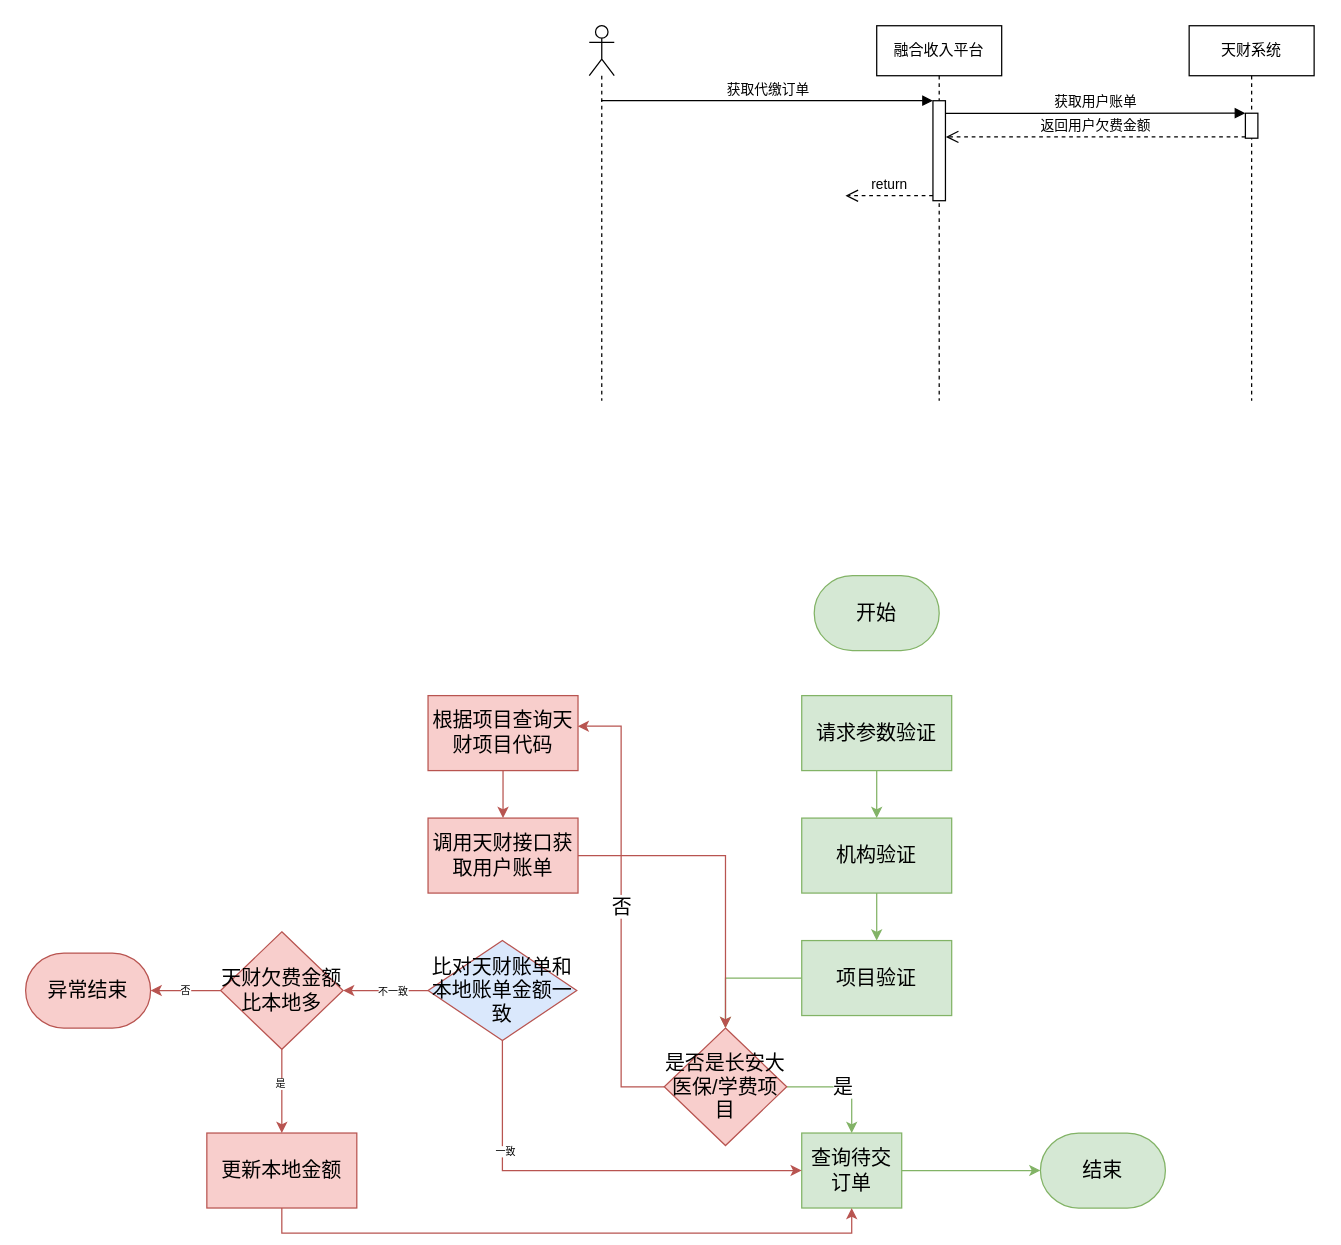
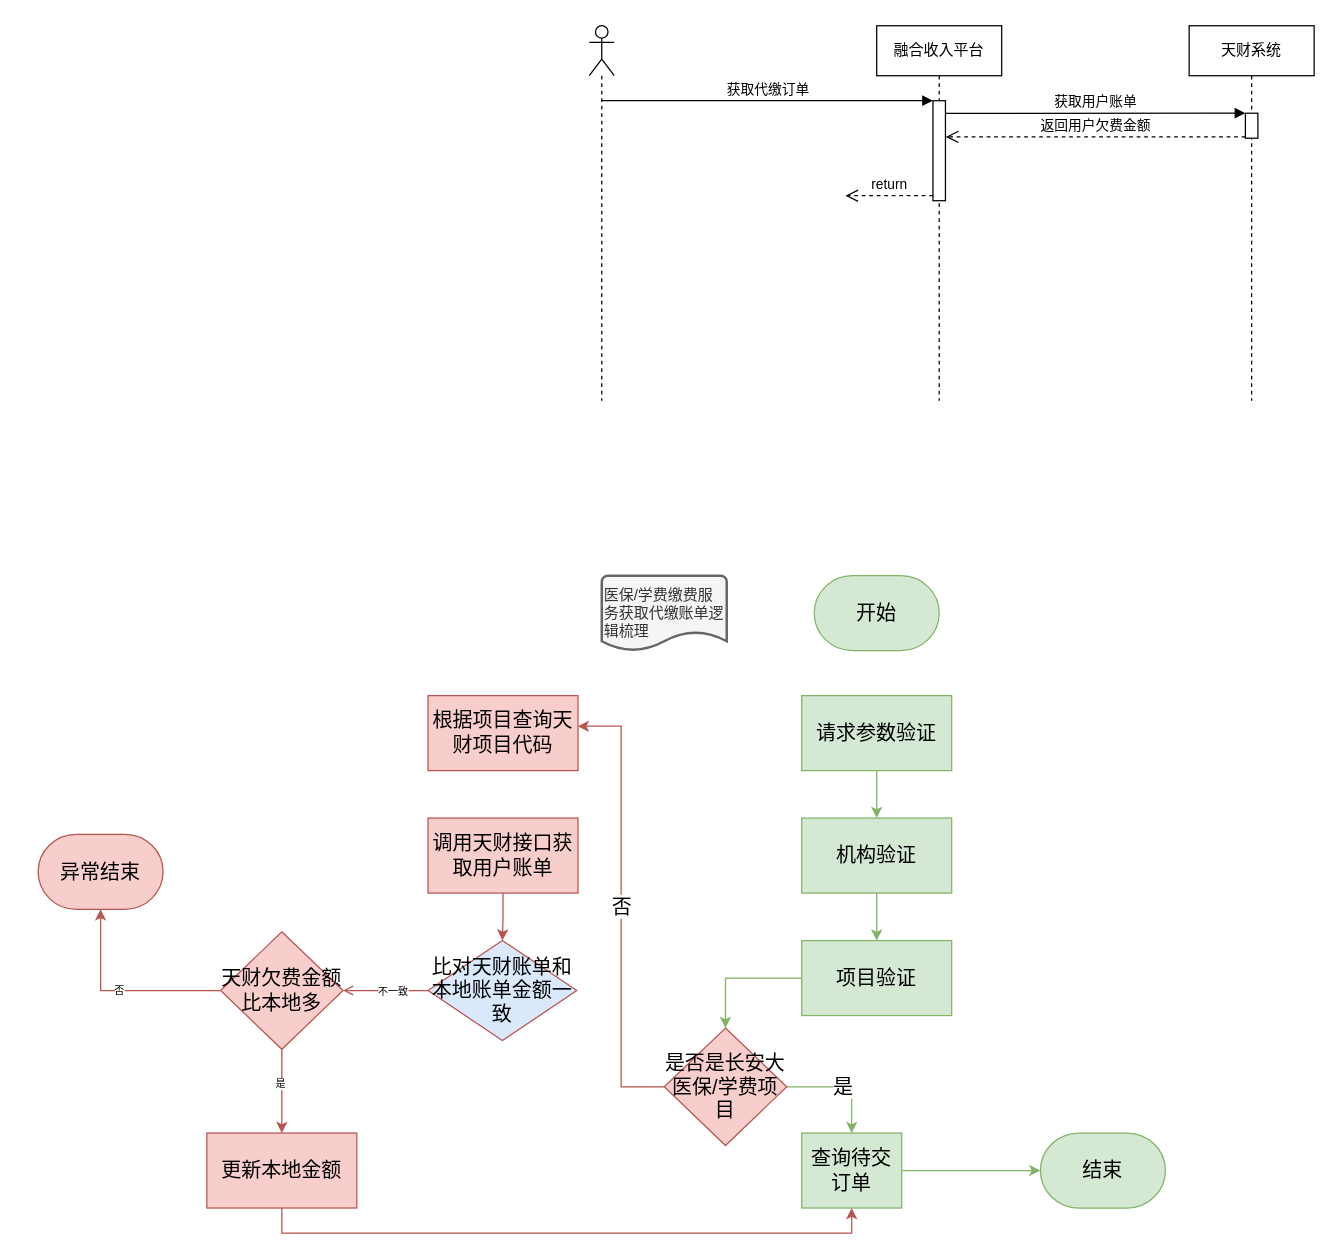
node "医保/学费缴费服务获取代缴账单逻辑梳理": added
edge "根据项目查询天财项目代码" -> "调用天财接口获取用户账单": removed
edge "调用天财接口获取用户账单" -> "是否是长安大医保/学费项目": now "调用天财接口获取用户账单" -> "比对天财账单和本地账单金额一致"
node "异常结束": moved (88, 991) -> (101, 872)
edge "比对天财账单和本地账单金额一致" -> "天财欠费金额比本地多": arrowhead classic -> open
edge "比对天财账单和本地账单金额一致" -> "查询待交订单": removed, label "一致"
